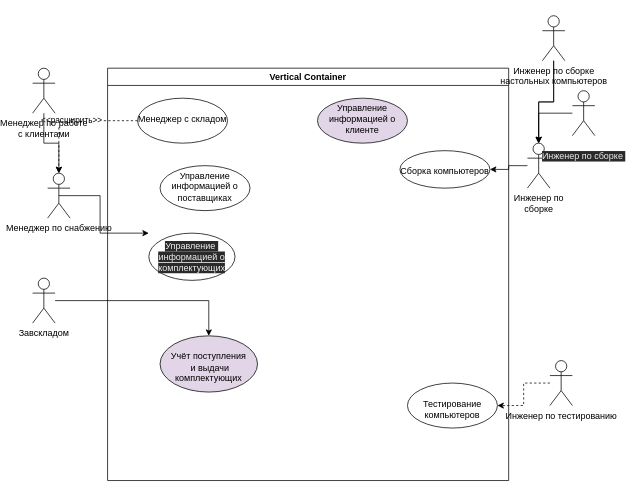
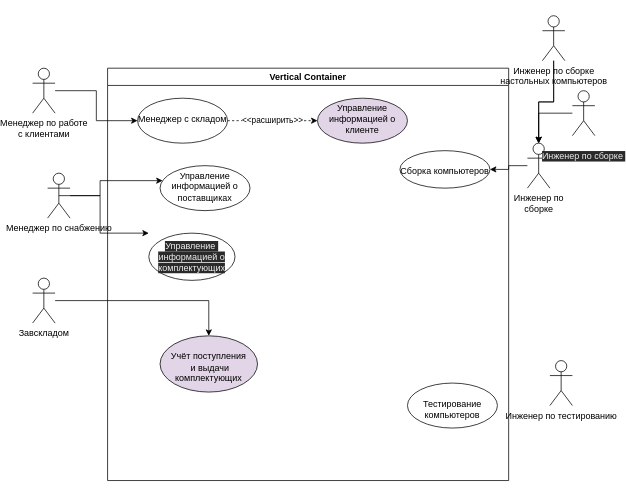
edge "Менеджер с складом" -> "Менеджер по снабжению": now "Менеджер с складом" -> "Управление информацией о клиенте"
edge "Менеджер по работе с клиентами" -> "Менеджер по снабжению": now "Менеджер по работе с клиентами" -> "Менеджер с складом"
edge "Менеджер по снабжению" -> "Управление информацией о поставщиках": added
edge "Инженер по тестированию" -> "Тестирование компьютеров": removed
